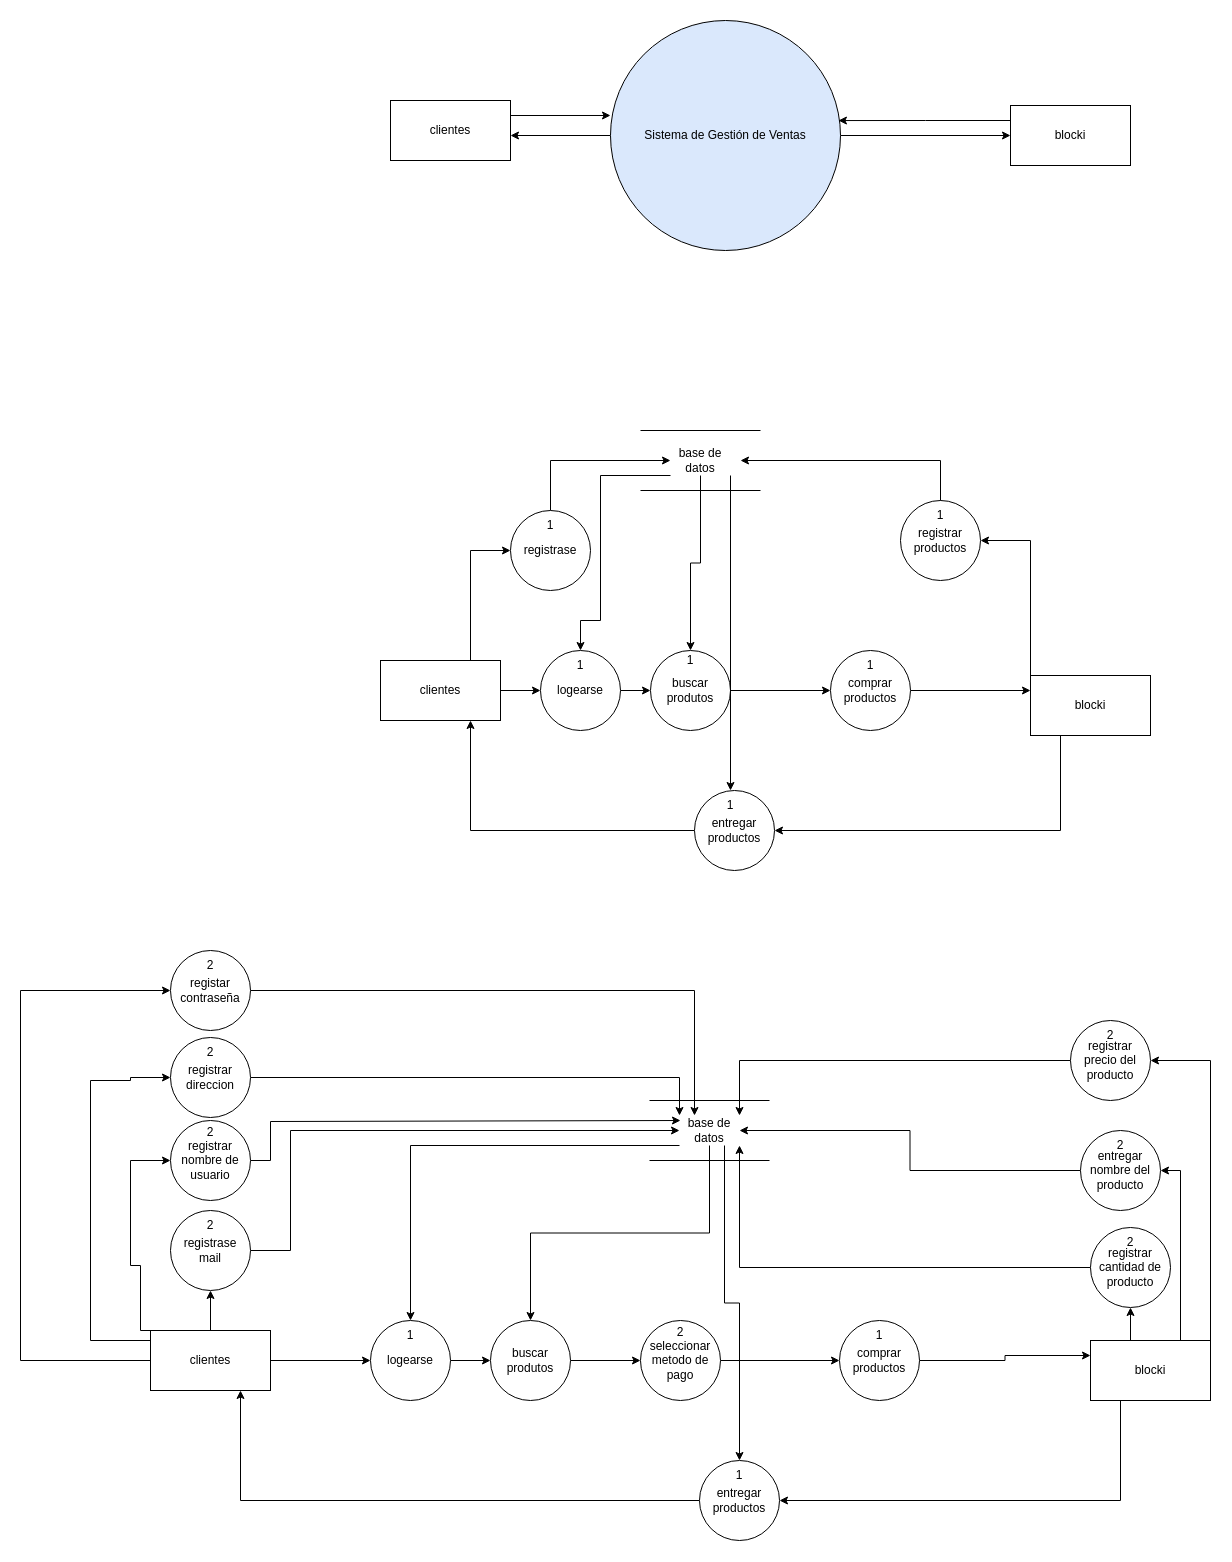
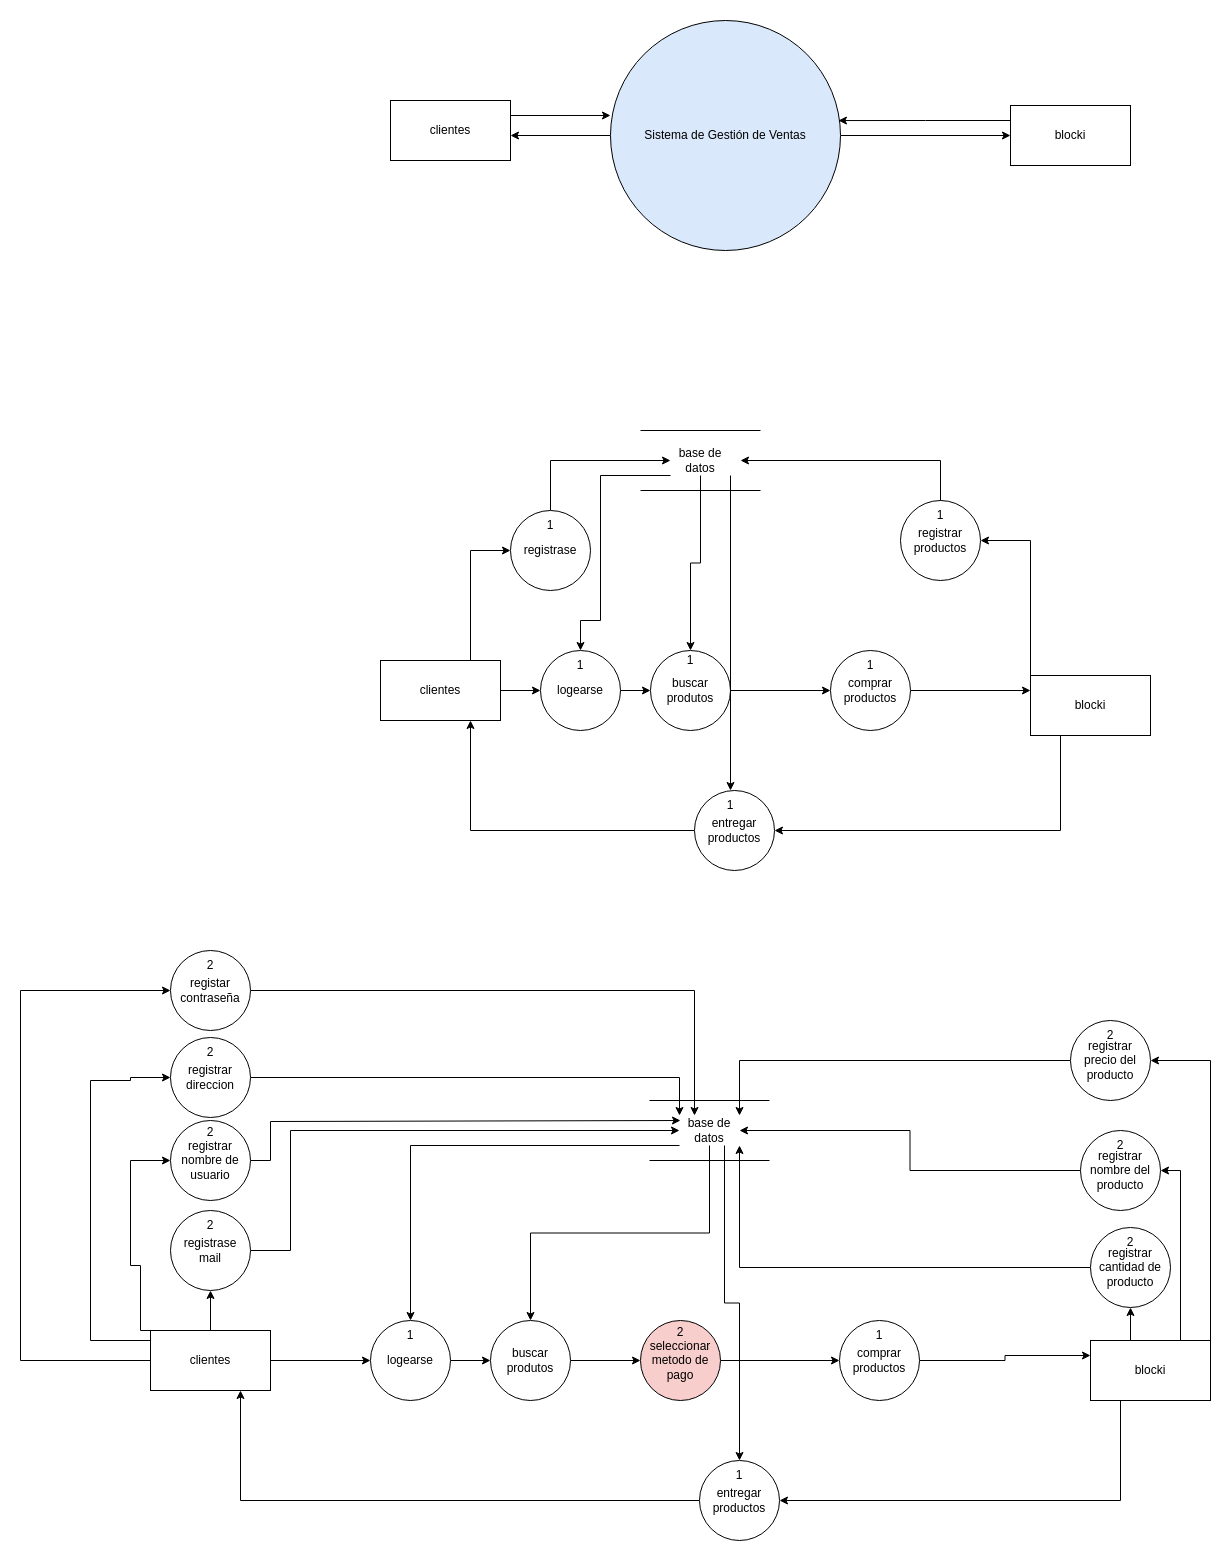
node "entregar nombre del producto": label "entregar nombre del producto" -> "registrar nombre del producto"
node "seleccionar metodo de pago": fillcolor #ffffff -> #f8cecc
